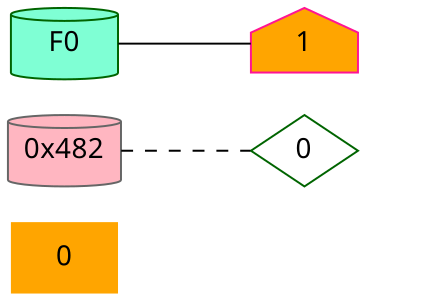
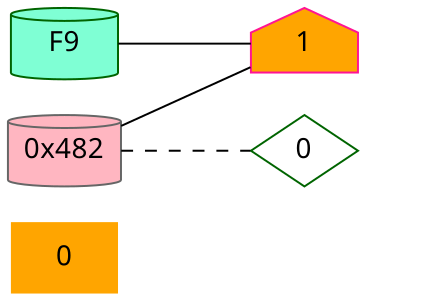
node "F0": label "F0" -> "F9"
edge "1" -- "0x482": added
